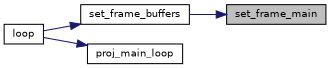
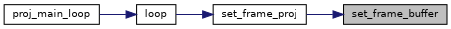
node "set_frame_buffers": label "set_frame_buffers" -> "set_frame_proj"
node "set_frame_main": label "set_frame_main" -> "set_frame_buffer"
edge "loop" -> "proj_main_loop": reversed
